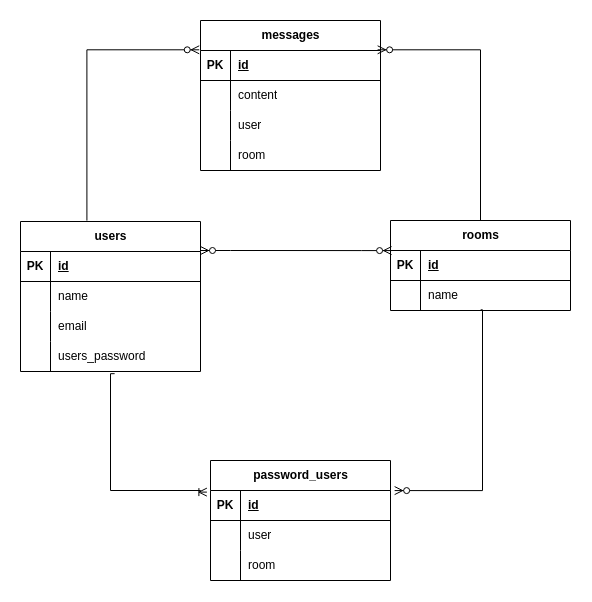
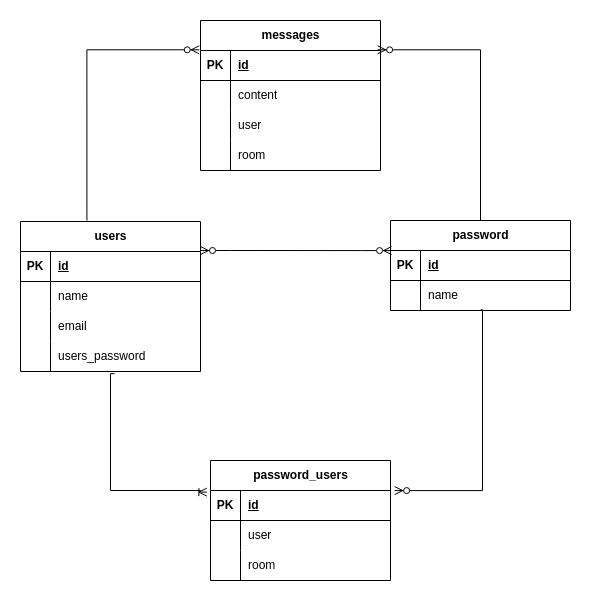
node "rooms": label "rooms" -> "password"
